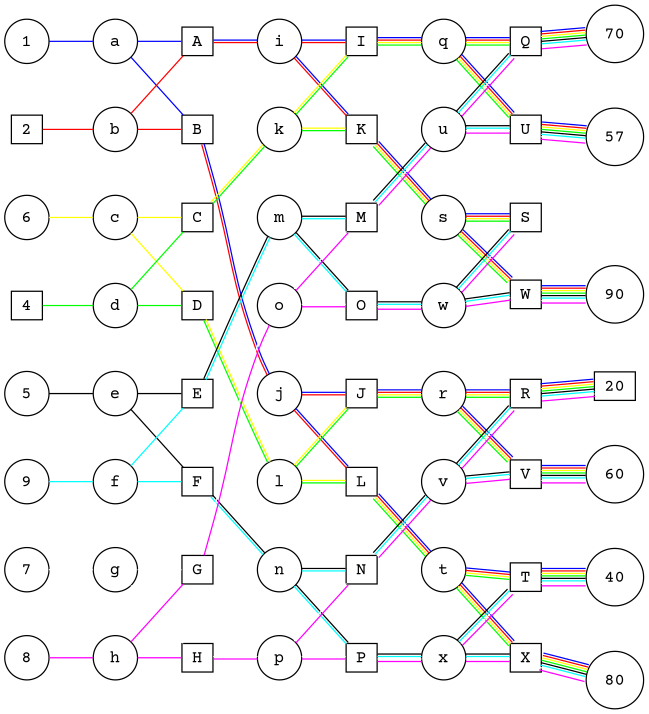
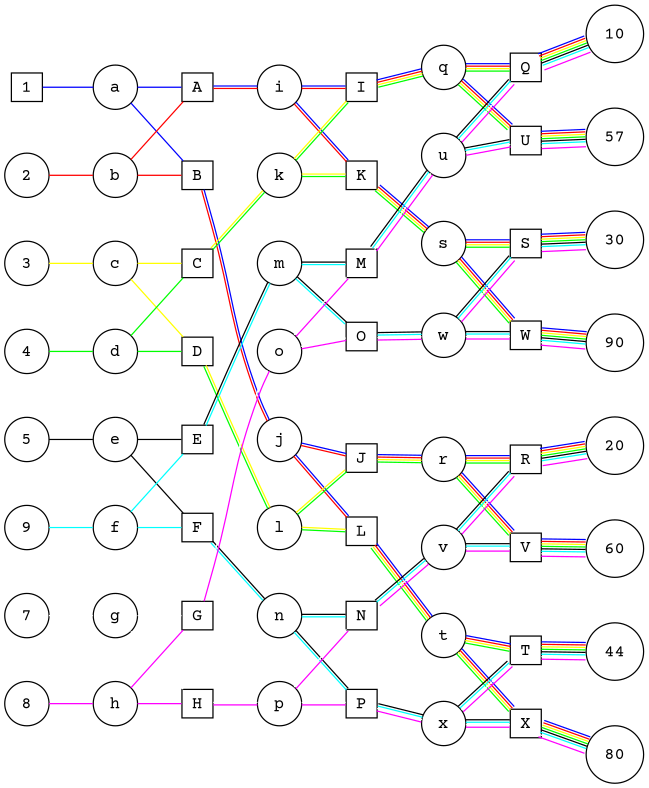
node "70": label "70" -> "10"
node "1": shape circle -> box
node "2": shape box -> circle
node "6": label "6" -> "3"
node "30": added
node "4": shape box -> circle
node "20": shape box -> circle
node "40": label "40" -> "44"
